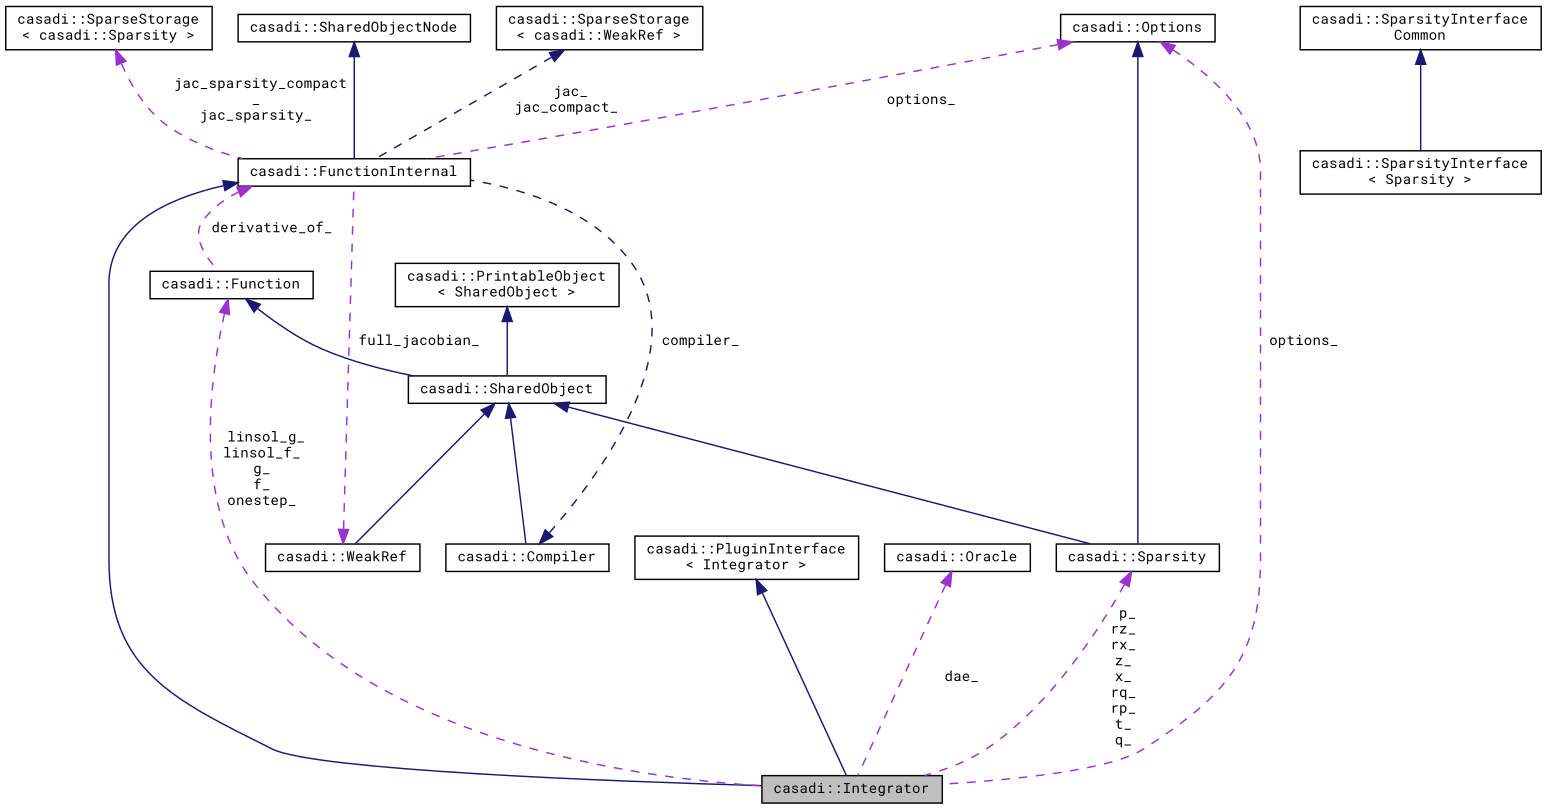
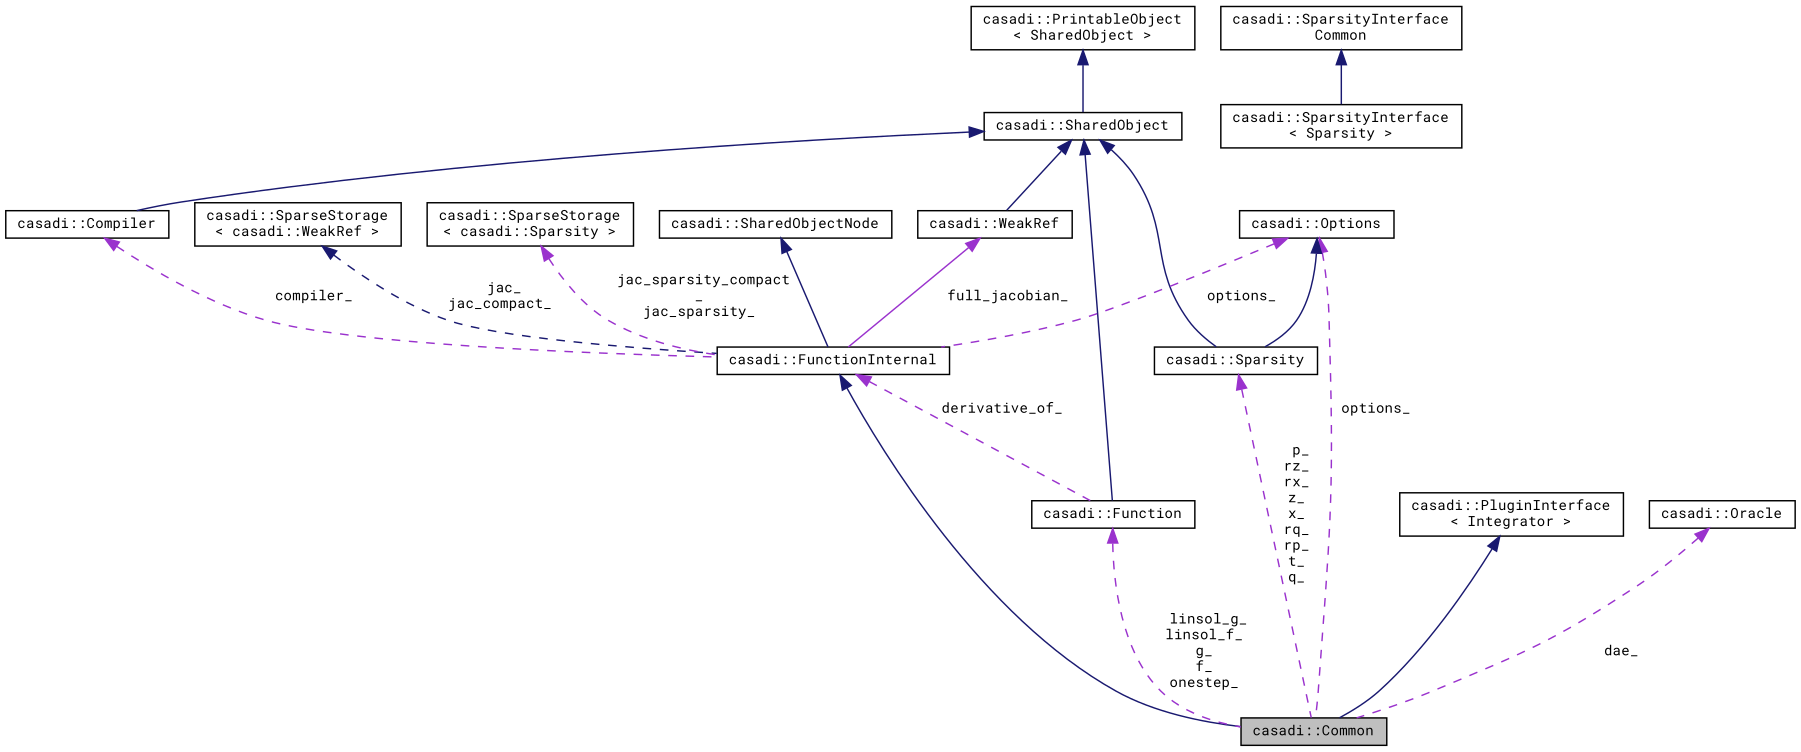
edge "casadi::FunctionInternal" -> "casadi::Compiler": color midnightblue -> darkorchid3
edge "casadi::FunctionInternal" -> "casadi::WeakRef": style dashed -> solid
edge "casadi::SharedObject" -> "casadi::Function": reversed
node "casadi::Integrator": label "casadi::Integrator" -> "casadi::Common"
